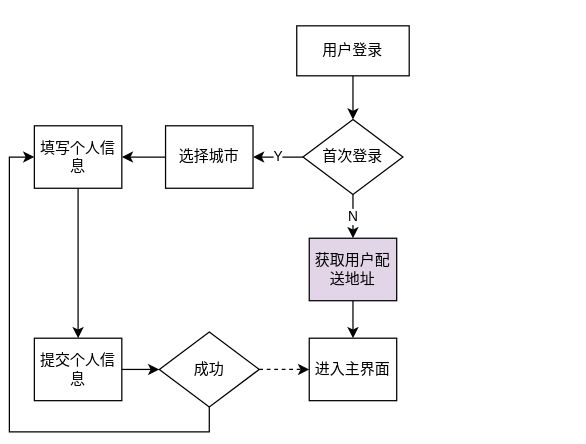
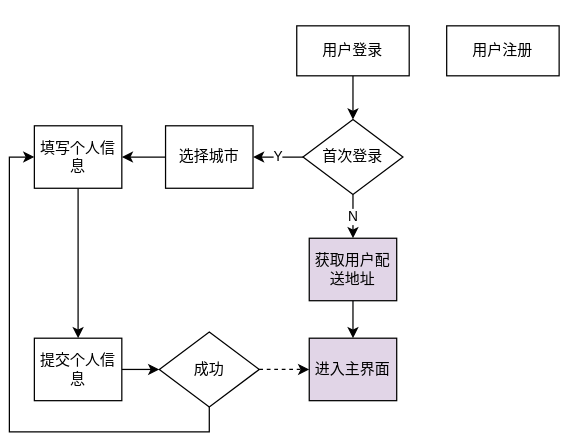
node "用户注册": added
node "进入主界面": fillcolor #ffffff -> #e1d5e7
